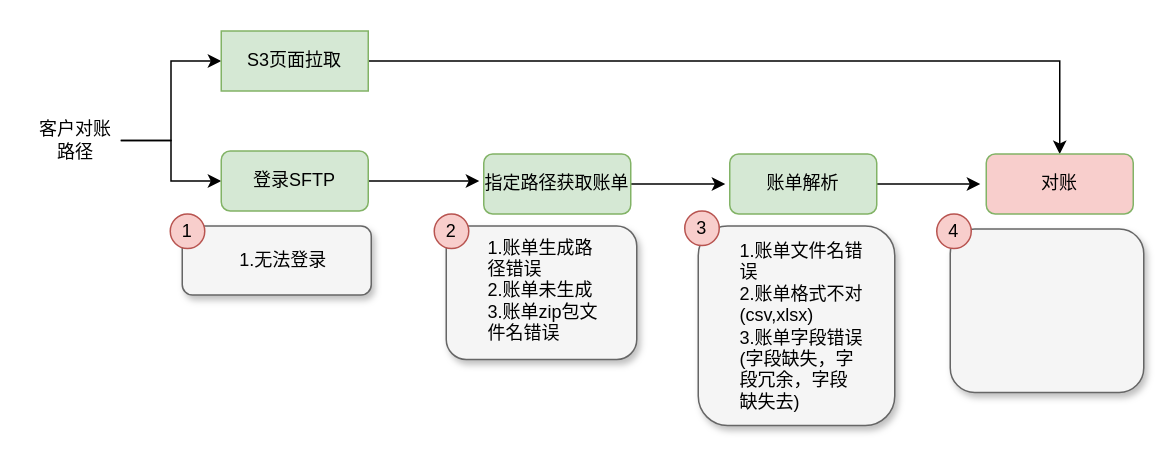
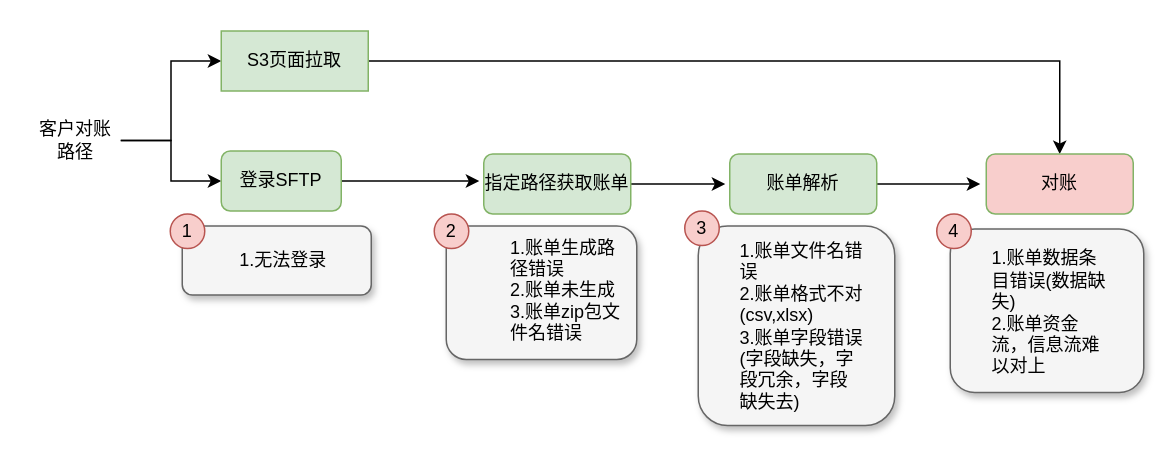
node "登录SFTP": size 147x60 -> 120x60
node "1.账单生成路径错误 2.账单未生成 3.账单zip包文件名错误": moved (548, 290) -> (570, 290)
node "1.账单数据条目错误(数据缺失) 2.账单资金流，信息流难以对上": added
